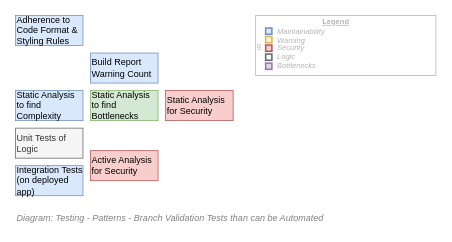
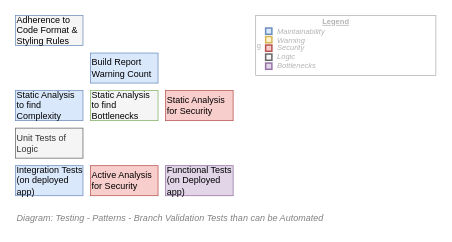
node "Adherence to Code Format & Styling Rules": fillcolor #dae8fc -> #f5f5f5
node "Static Analysis to find Bottlenecks": fillcolor #d5e8d4 -> #f5f5f5
node "Active Analysis for Security": moved (124, 165) -> (124, 180)
node "Functional Tests (on Deployed app)": added
